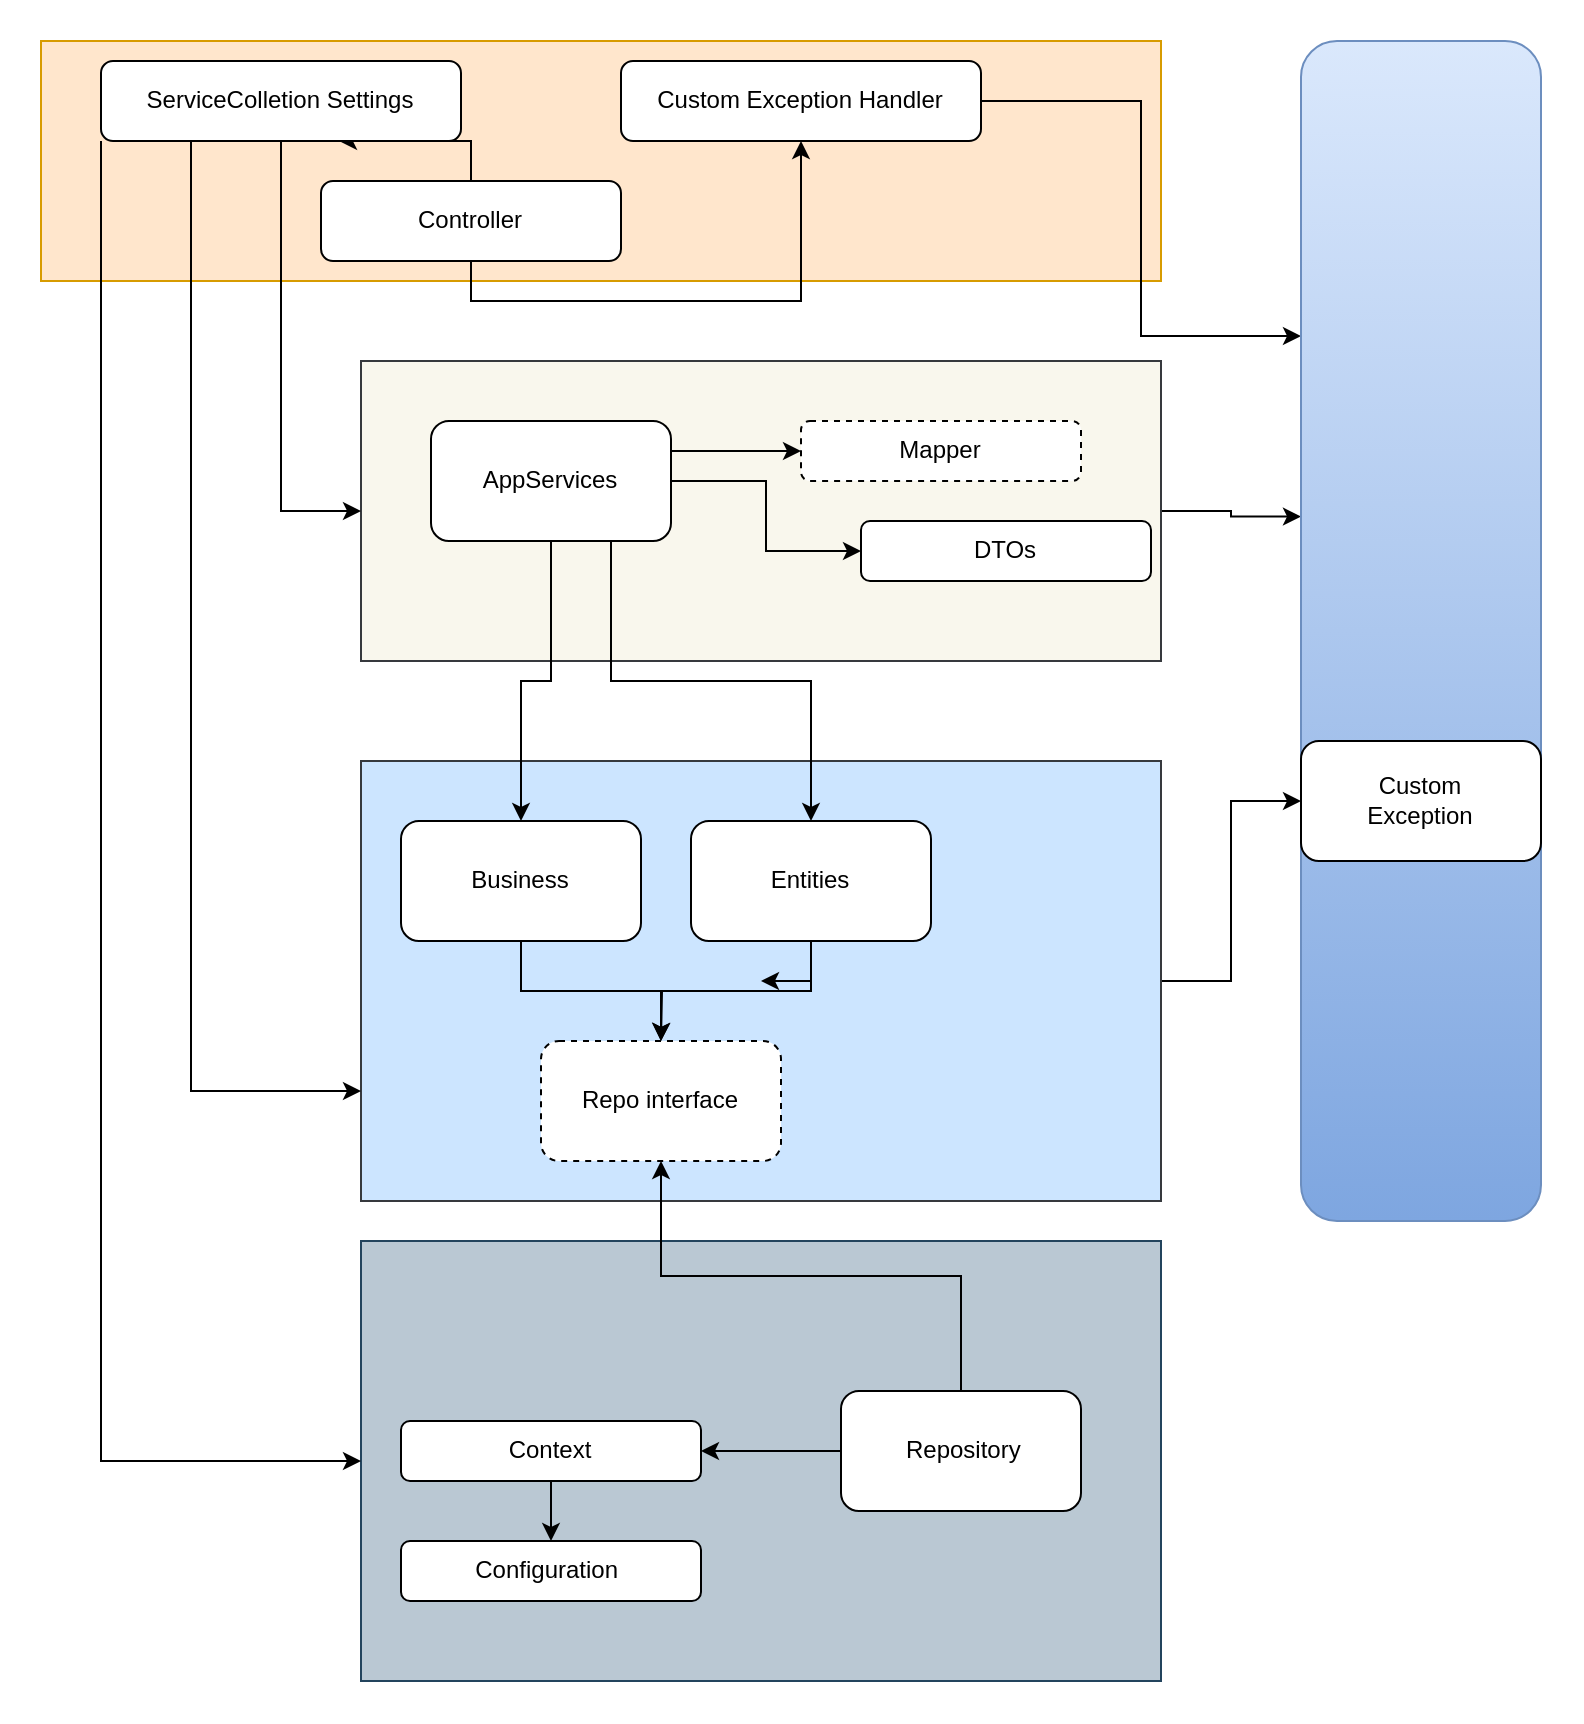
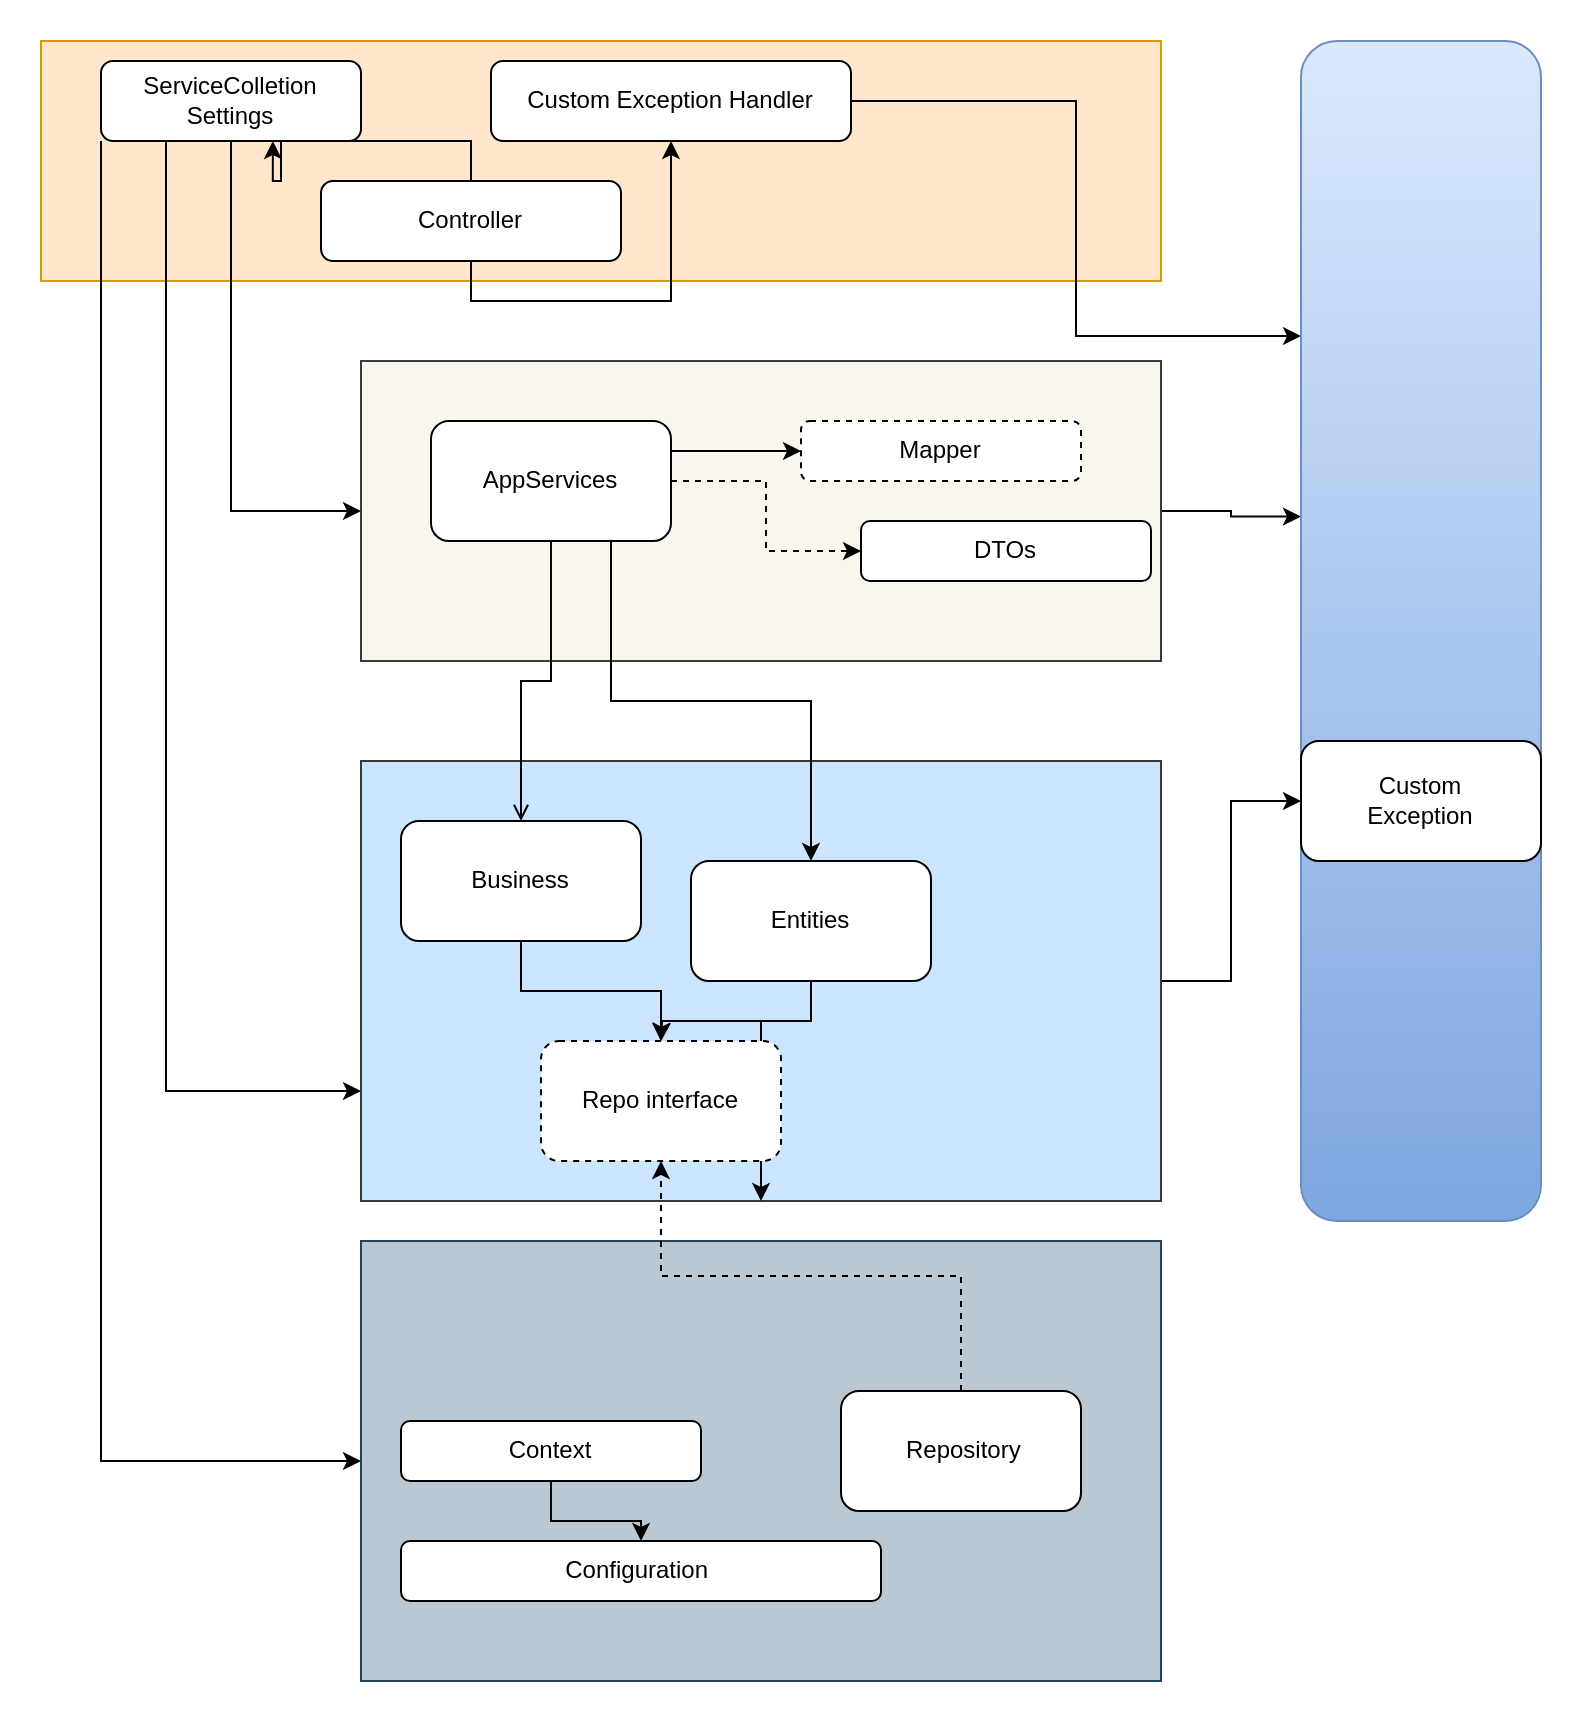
node "ServiceColletion Settings": size 360x80 -> 260x80
node "Custom Exception Handler": moved (801, 101) -> (671, 101)
edge "AppServices" -> "DTOs": style solid -> dashed
edge "AppServices" -> "Business": arrowhead classic -> open
node "Entities": moved (811, 881) -> (811, 921)
edge "Repository" -> "Repo interface": style solid -> dashed
edge "Repository" -> "Context": removed
node "Configuration": size 300x60 -> 480x60
